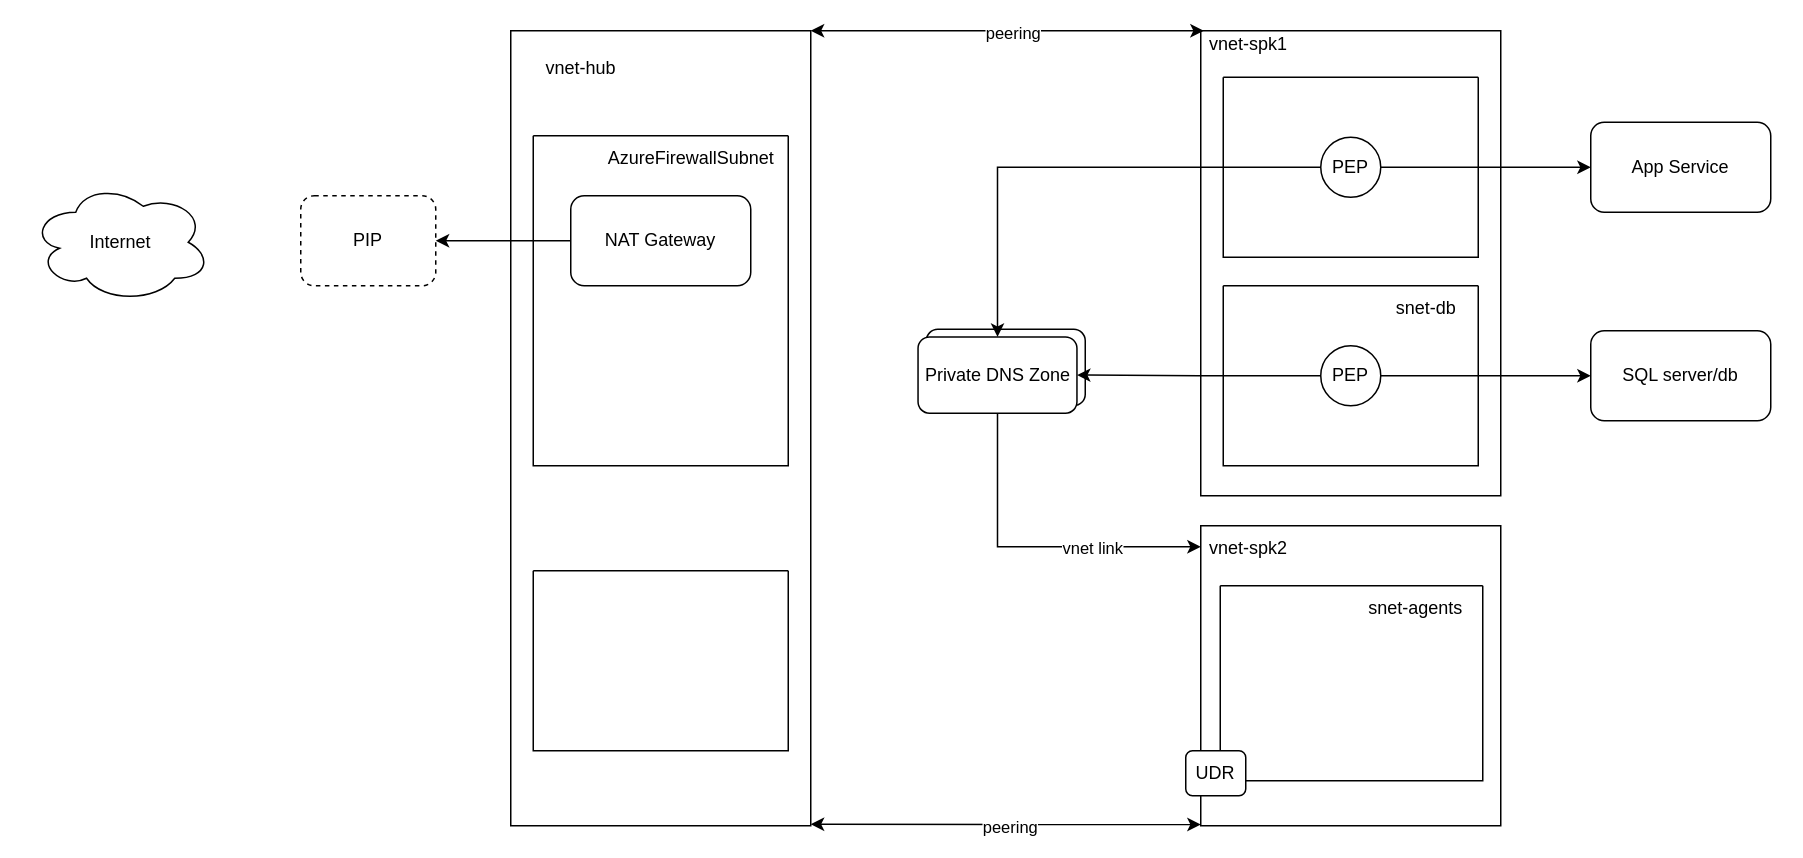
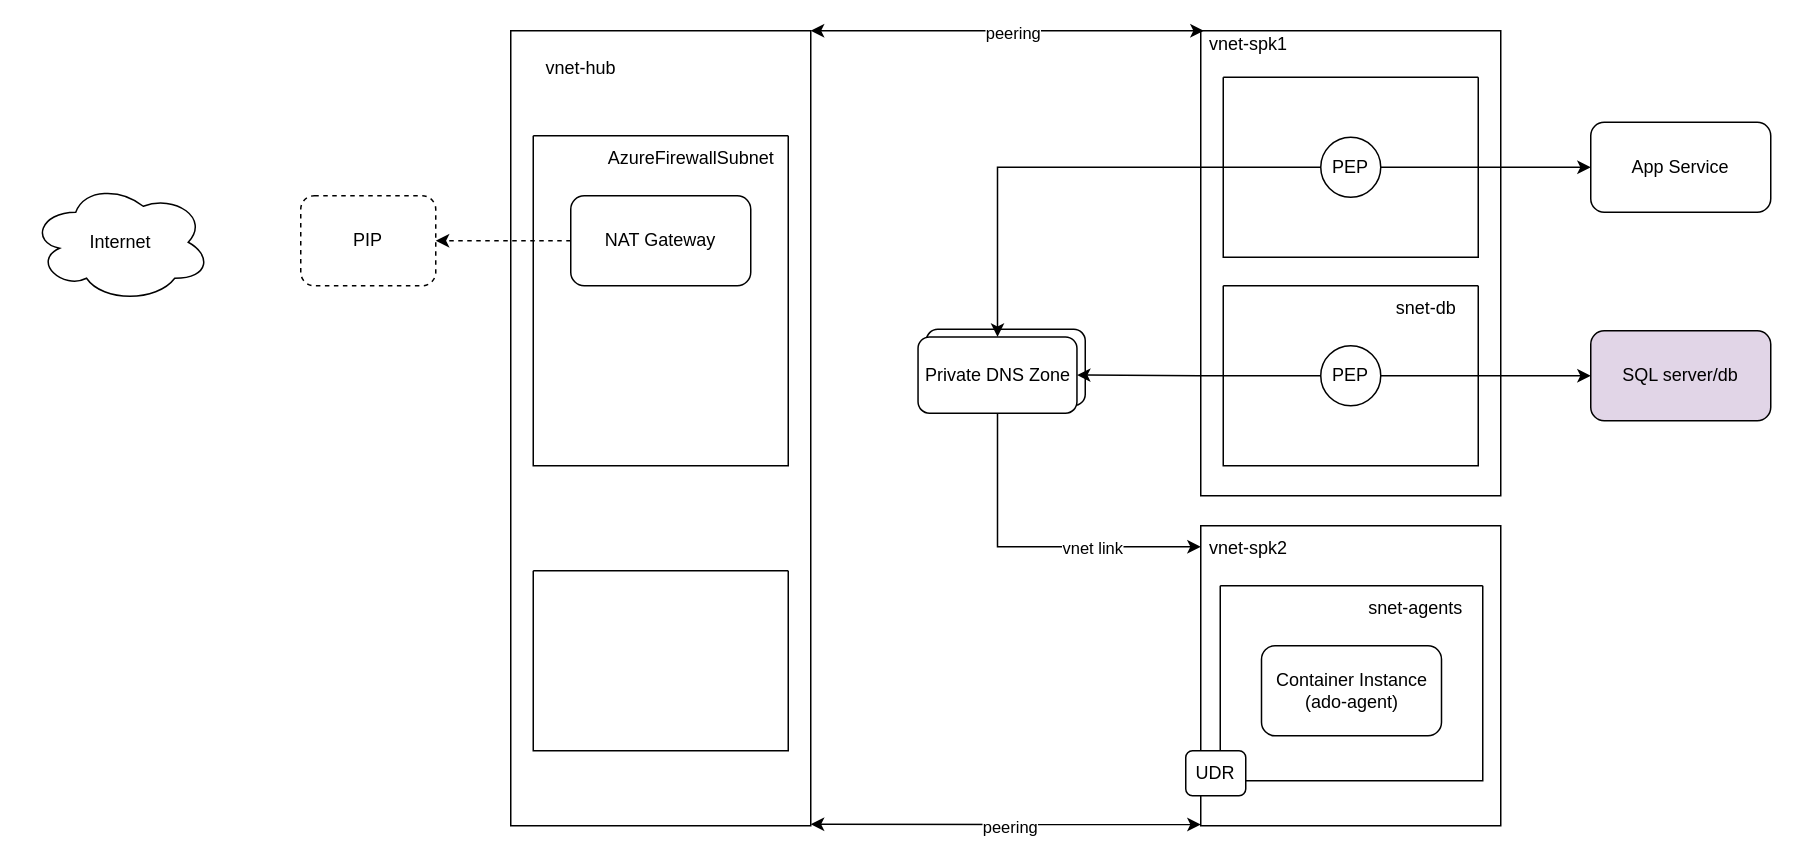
edge "NAT Gateway" -> "PIP": style solid -> dashed
node "SQL server/db": fillcolor #ffffff -> #e1d5e7
node "Container Instance (ado-agent)": added
